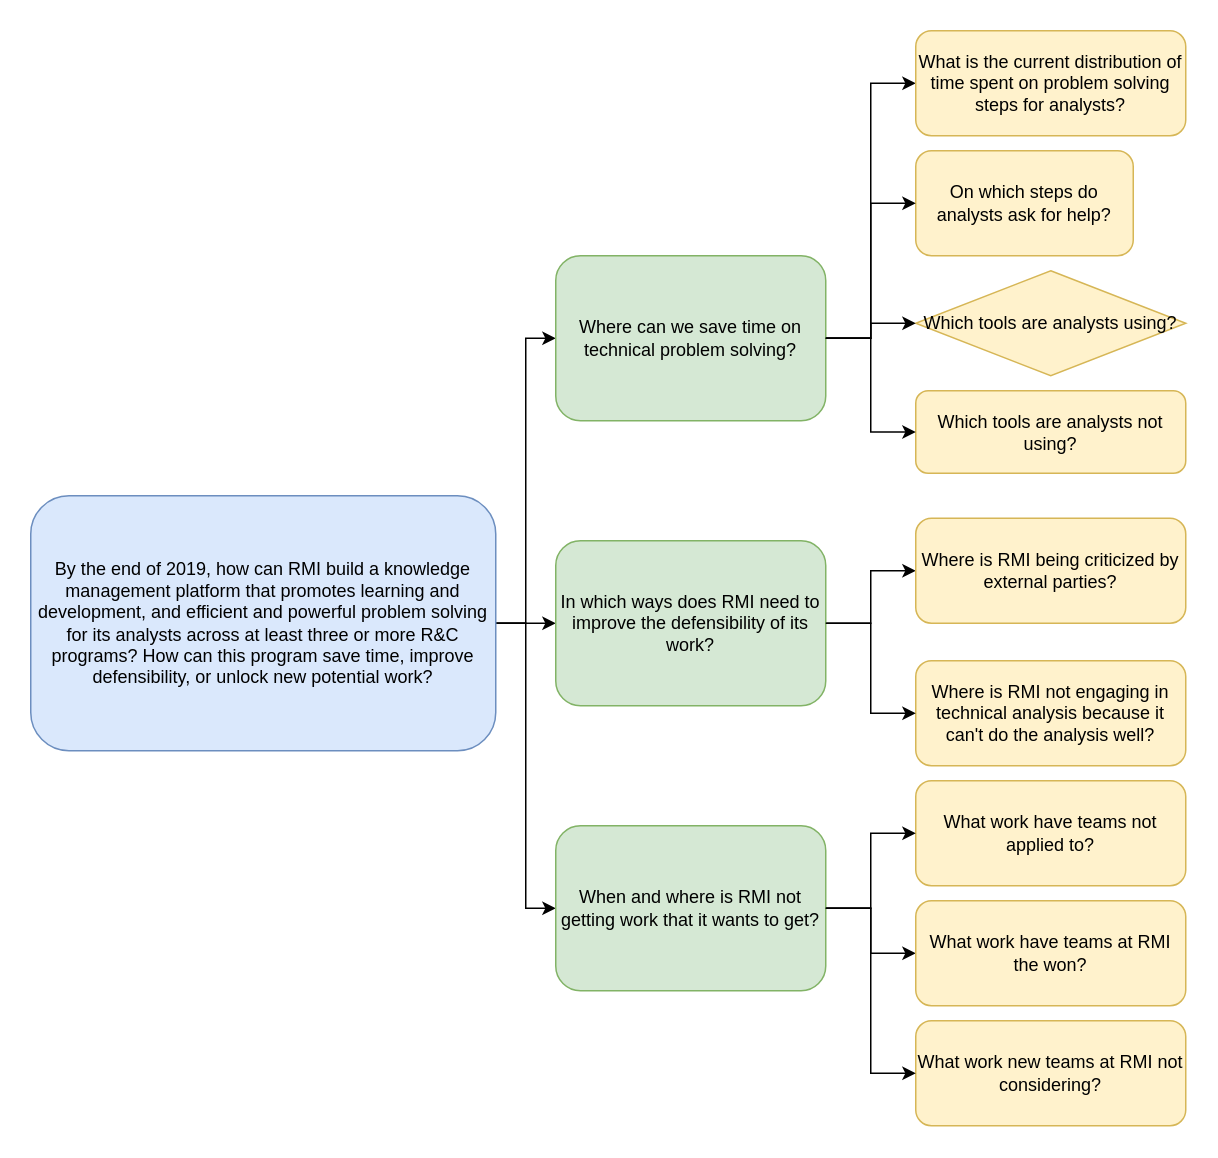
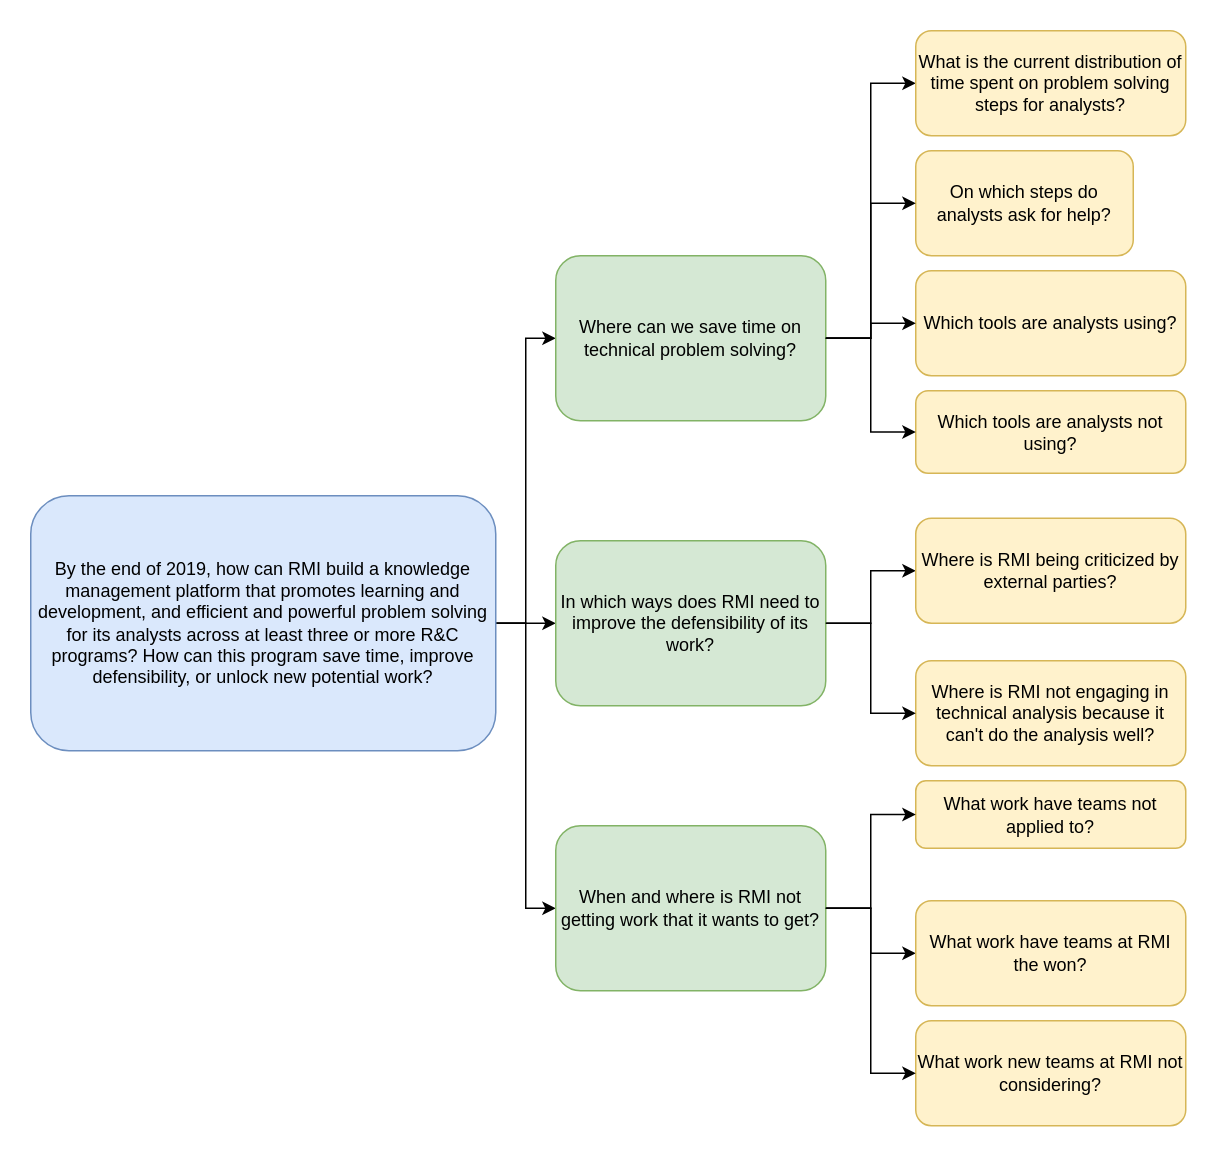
node "Which tools are analysts using?": shape diamond -> rounded rectangle
node "What work have teams not applied to?": size 270x105 -> 270x68
